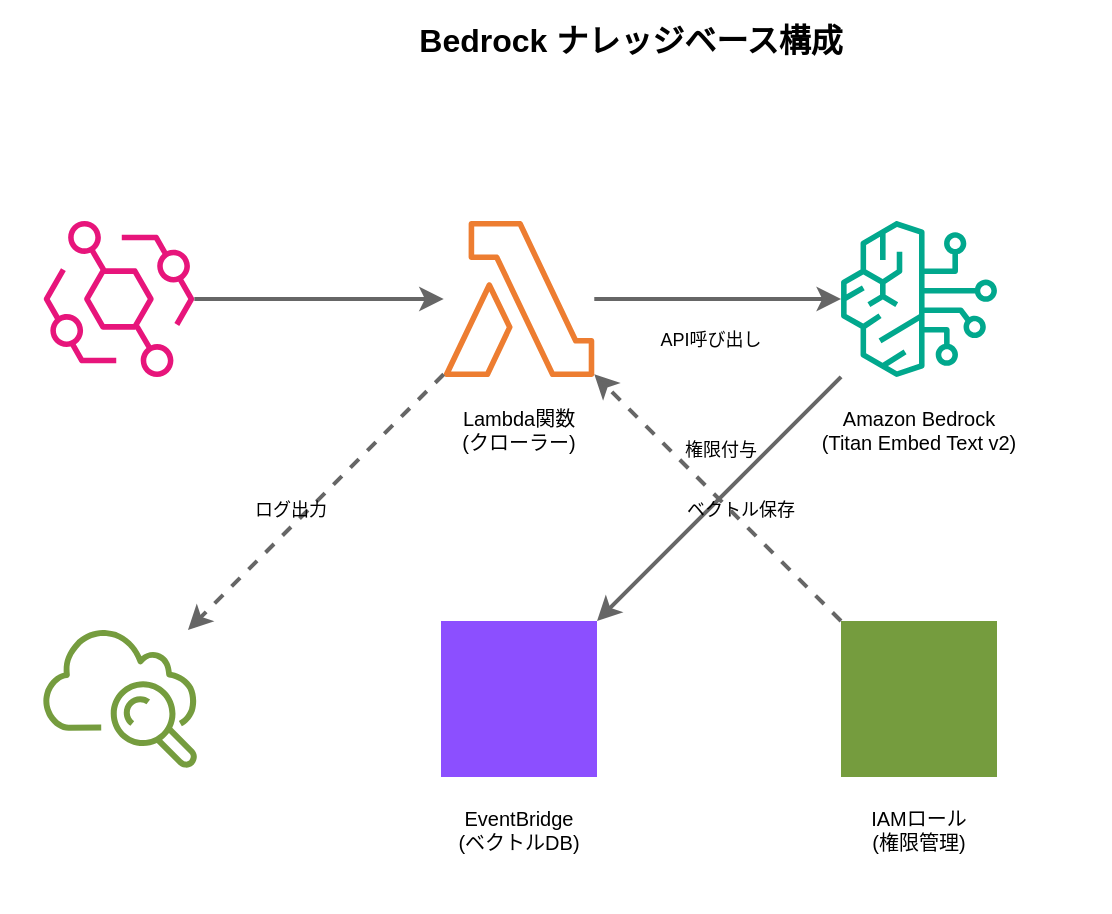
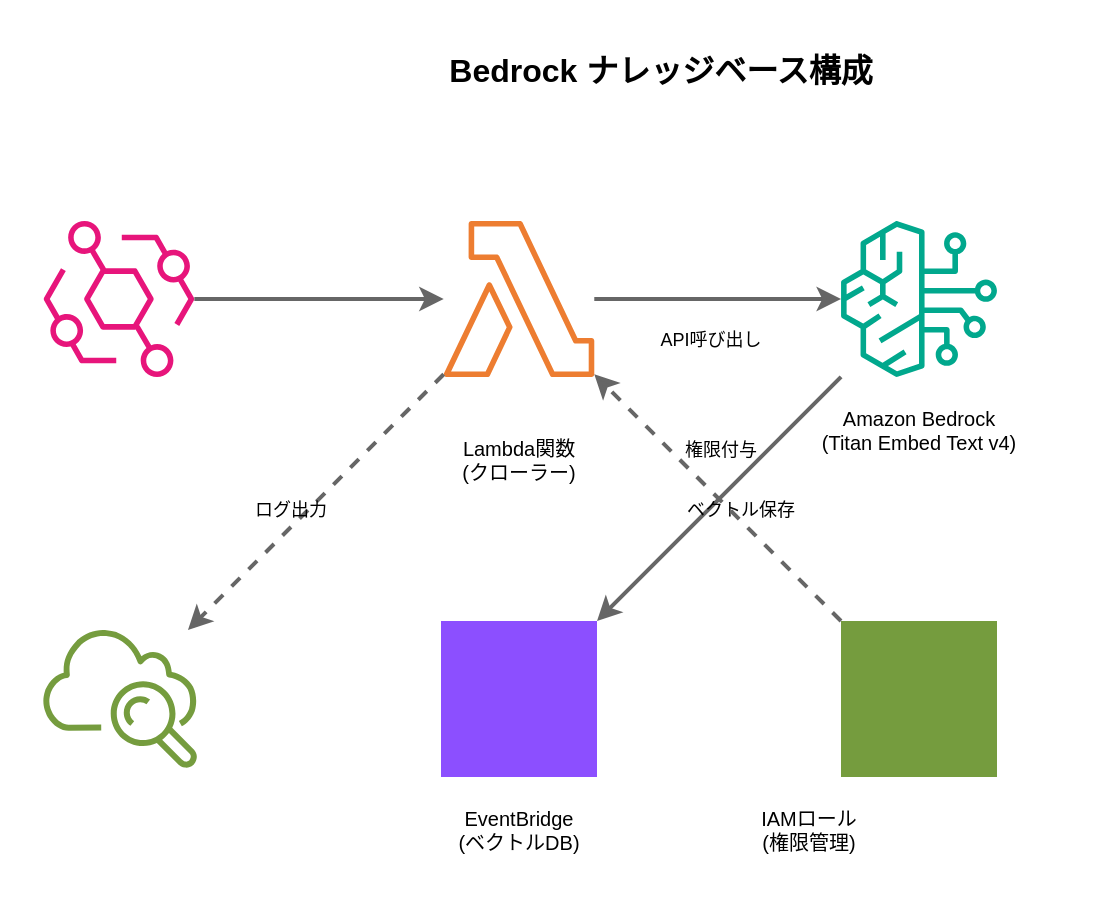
node "Bedrock ナレッジベース構成": moved (631, 41) -> (661, 71)
node "Lambda関数 (クローラー)": moved (519, 431) -> (519, 461)
node "Amazon Bedrock (Titan Embed Text v2)": label "Amazon Bedrock (Titan Embed Text v2)" -> "Amazon Bedrock (Titan Embed Text v4)"
node "IAMロール (権限管理)": moved (919, 831) -> (809, 831)
